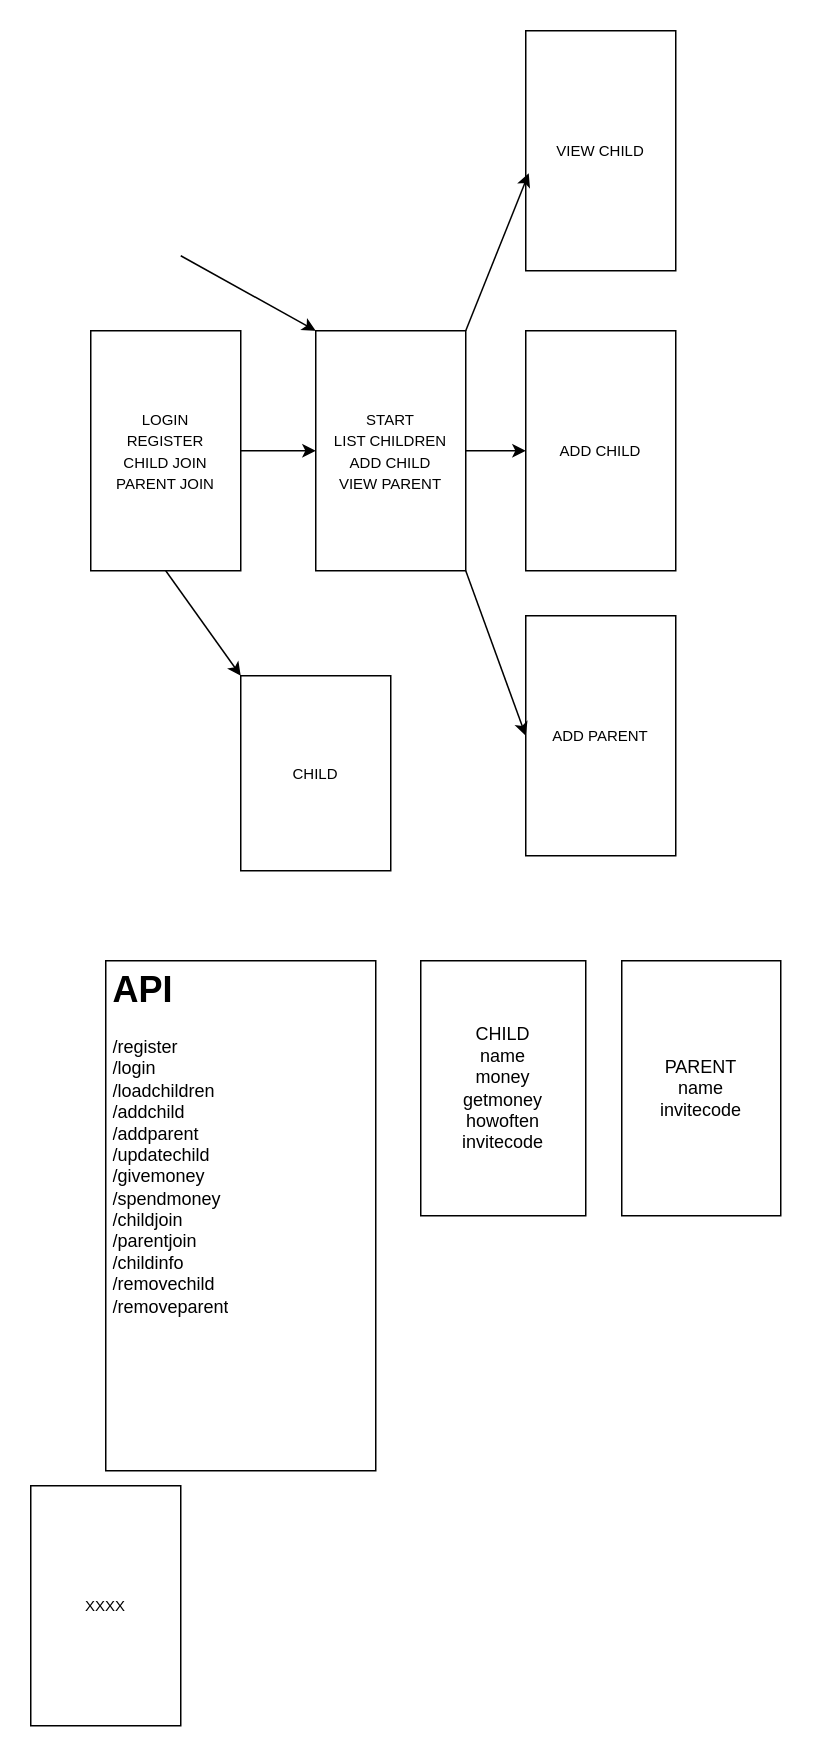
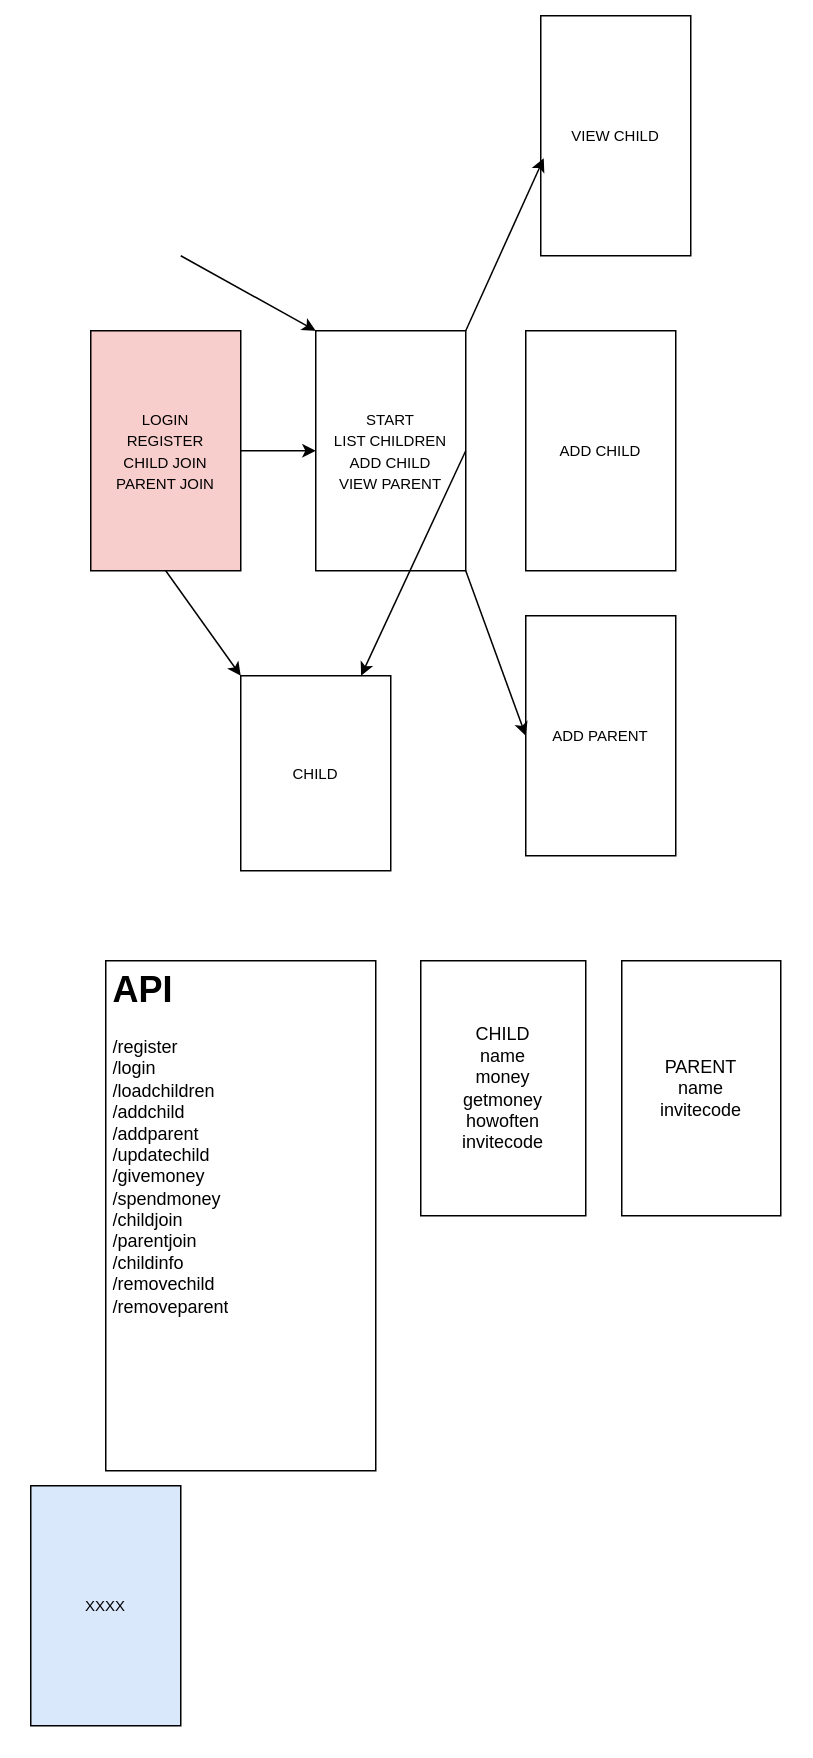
node "VIEW CHILD": moved (601, 151) -> (616, 136)
node "LOGIN REGISTER CHILD JOIN PARENT JOIN": fillcolor #ffffff -> #f8cecc
edge "START LIST CHILDREN ADD CHILD VIEW PARENT" -> "ADD CHILD": now "START LIST CHILDREN ADD CHILD VIEW PARENT" -> "CHILD"
node "XXXX": fillcolor #ffffff -> #dae8fc
